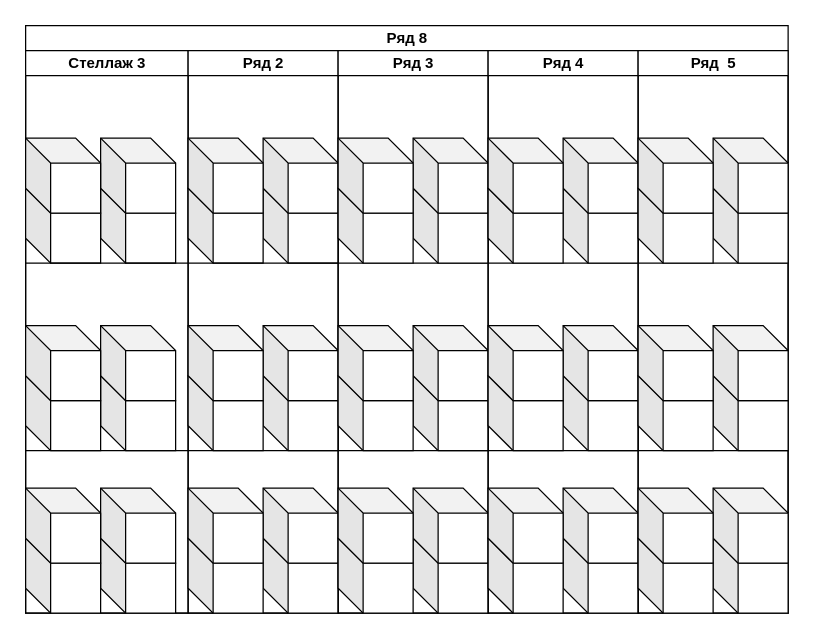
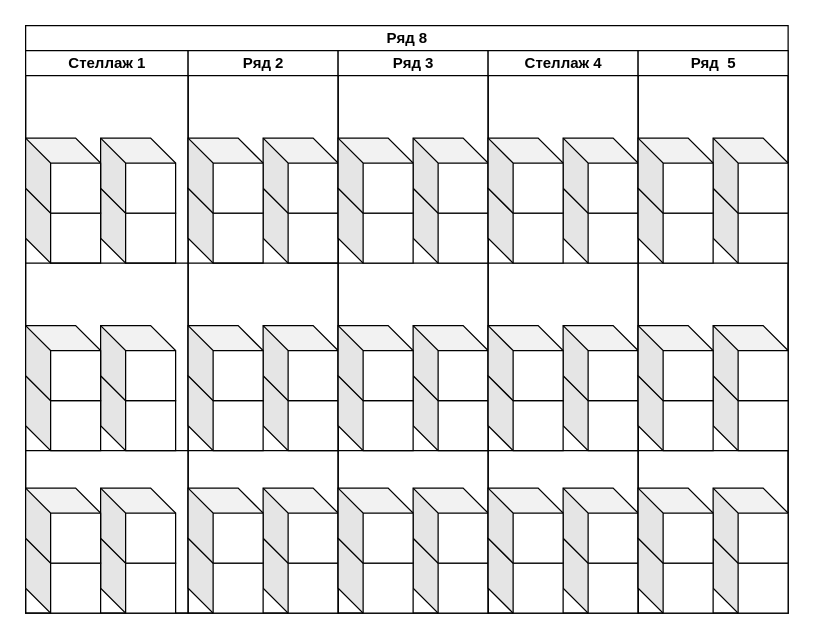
node "Стеллаж 3": label "Стеллаж 3" -> "Стеллаж 1"
node "Ряд 4": label "Ряд 4" -> "Стеллаж 4"
